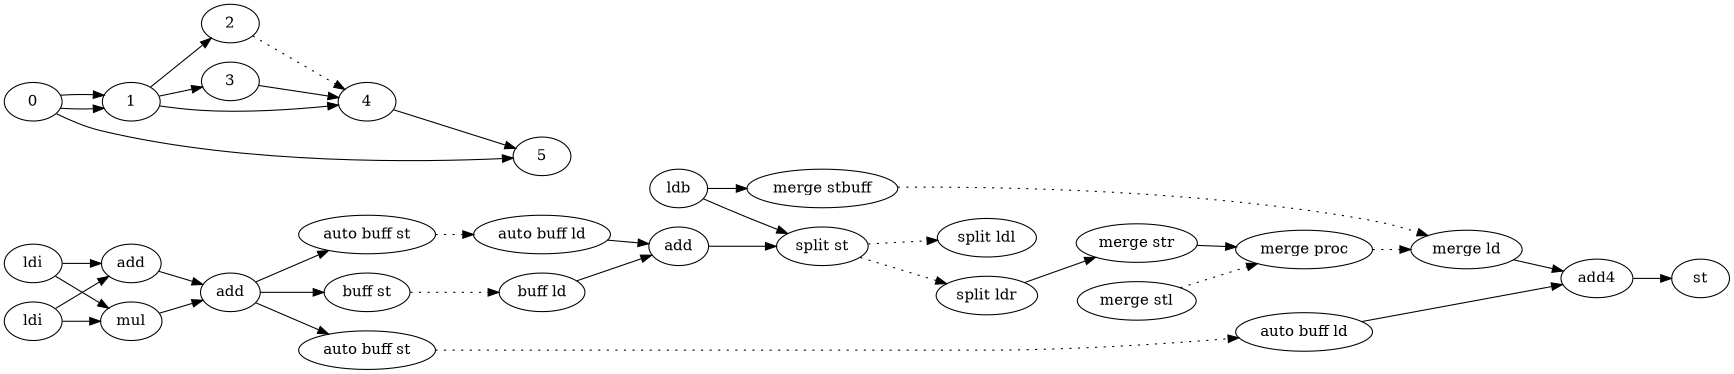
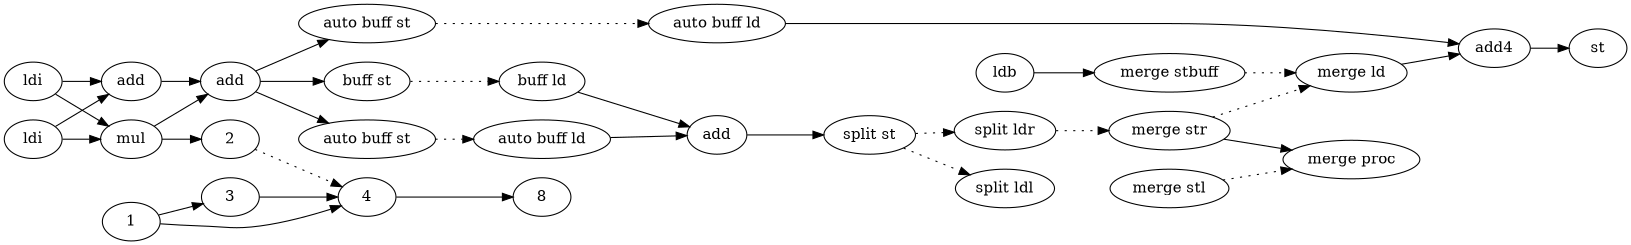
edge "1" -> "2": now "mul" -> "2"
node "0": removed
node "5": label "5" -> "8"
edge "ldb" -> "split st": removed
edge "merge proc" -> "merge ld": now "merge str" -> "merge ld"
edge "split ldr" -> "merge str": style solid -> dotted
